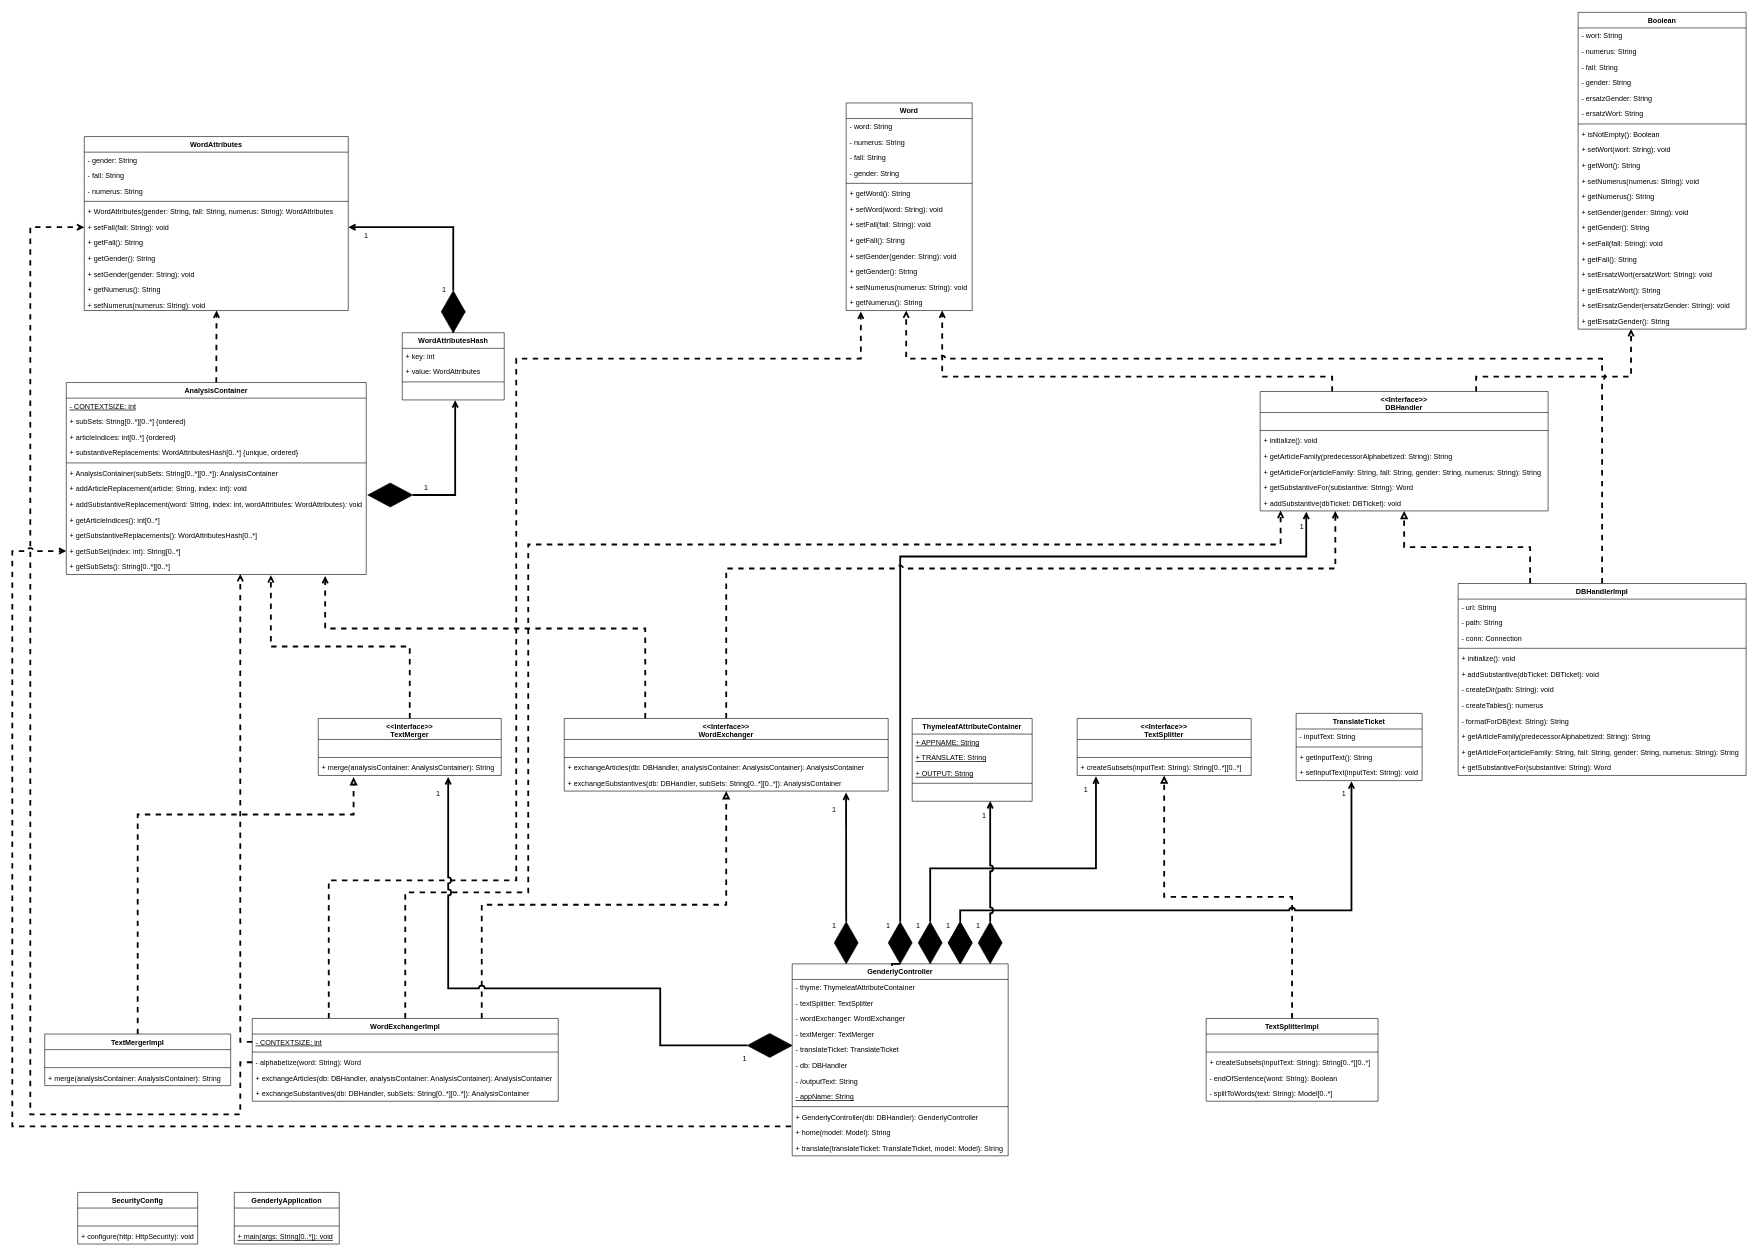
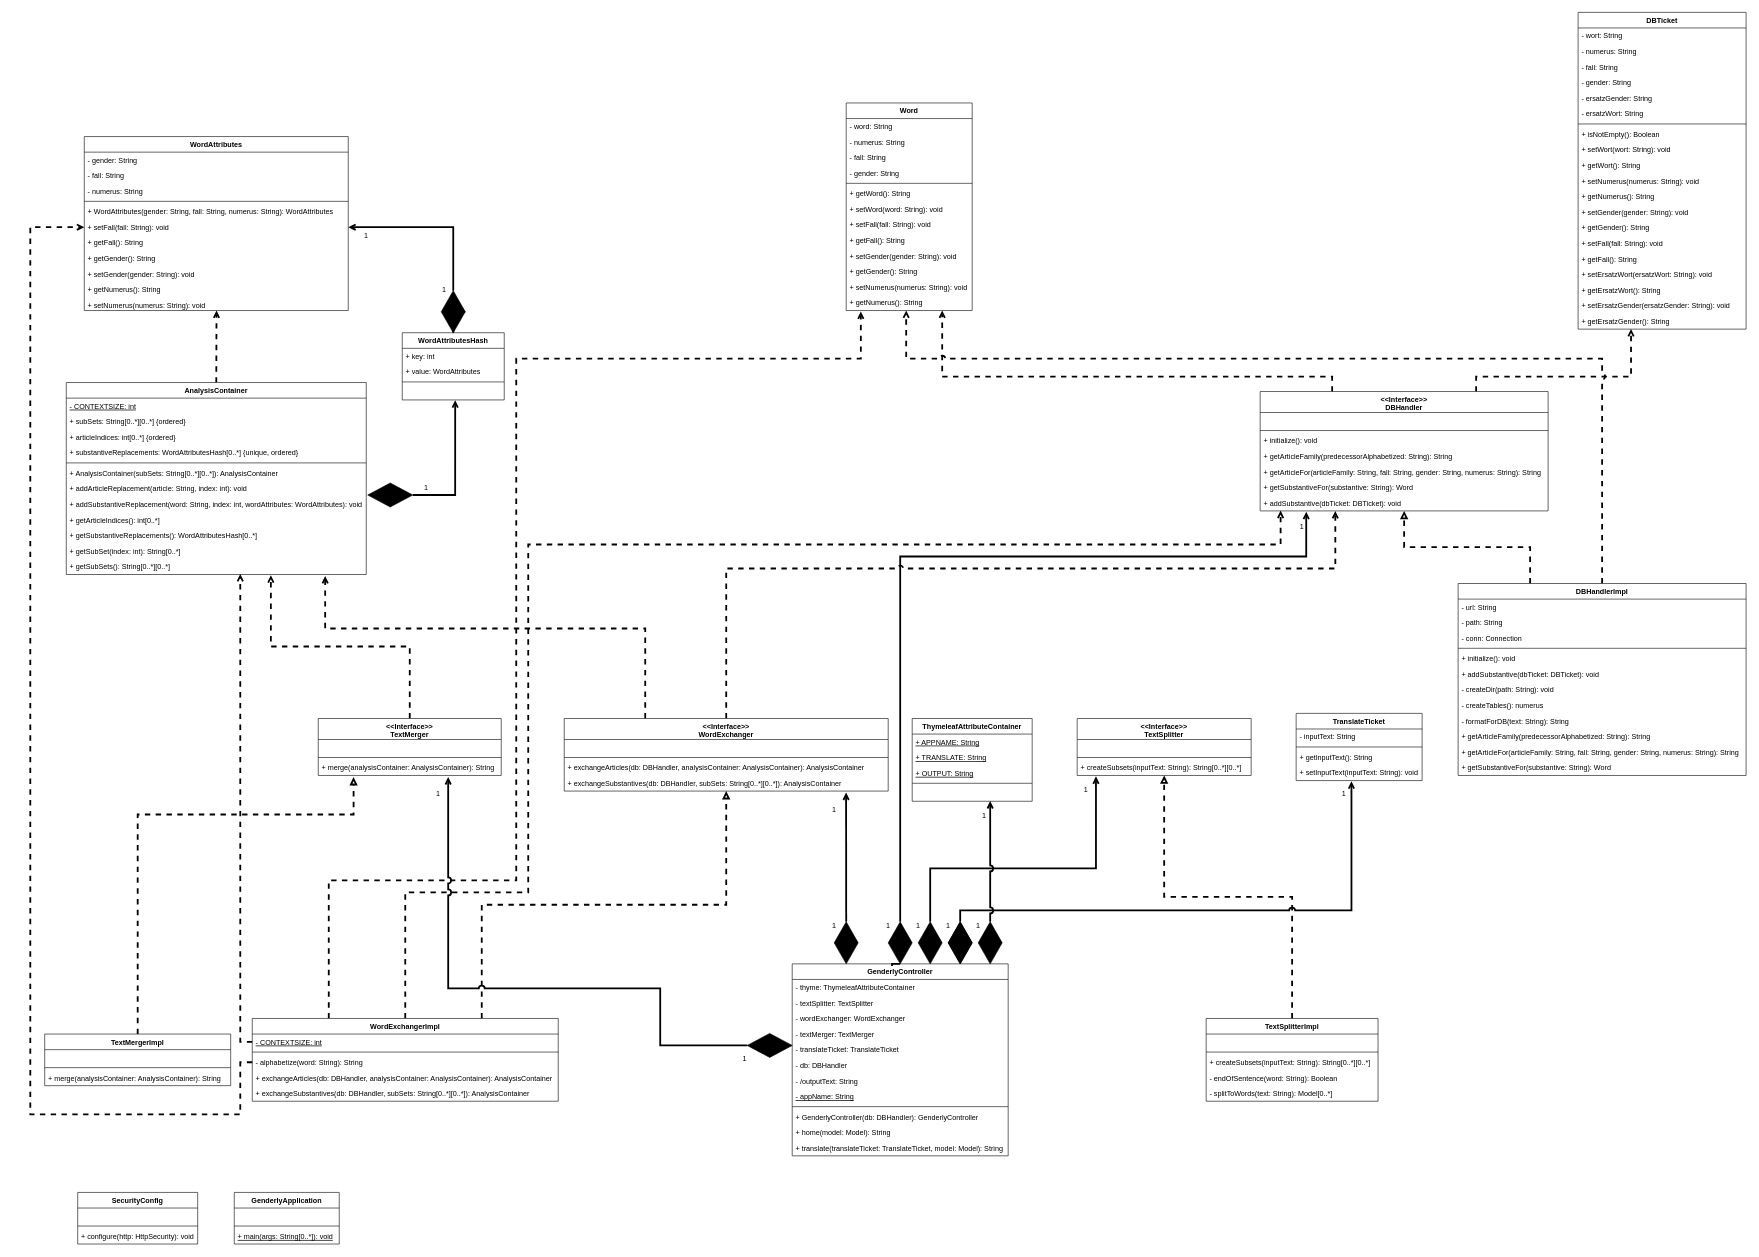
node "Boolean": label "Boolean" -> "DBTicket"
node "- alphabetize(word: String): Word": label "- alphabetize(word: String): Word" -> "- alphabetize(word: String): String"
edge "+ home(model: Model): String" -> "+ getSubSet(index: int): String[0..*]": removed
